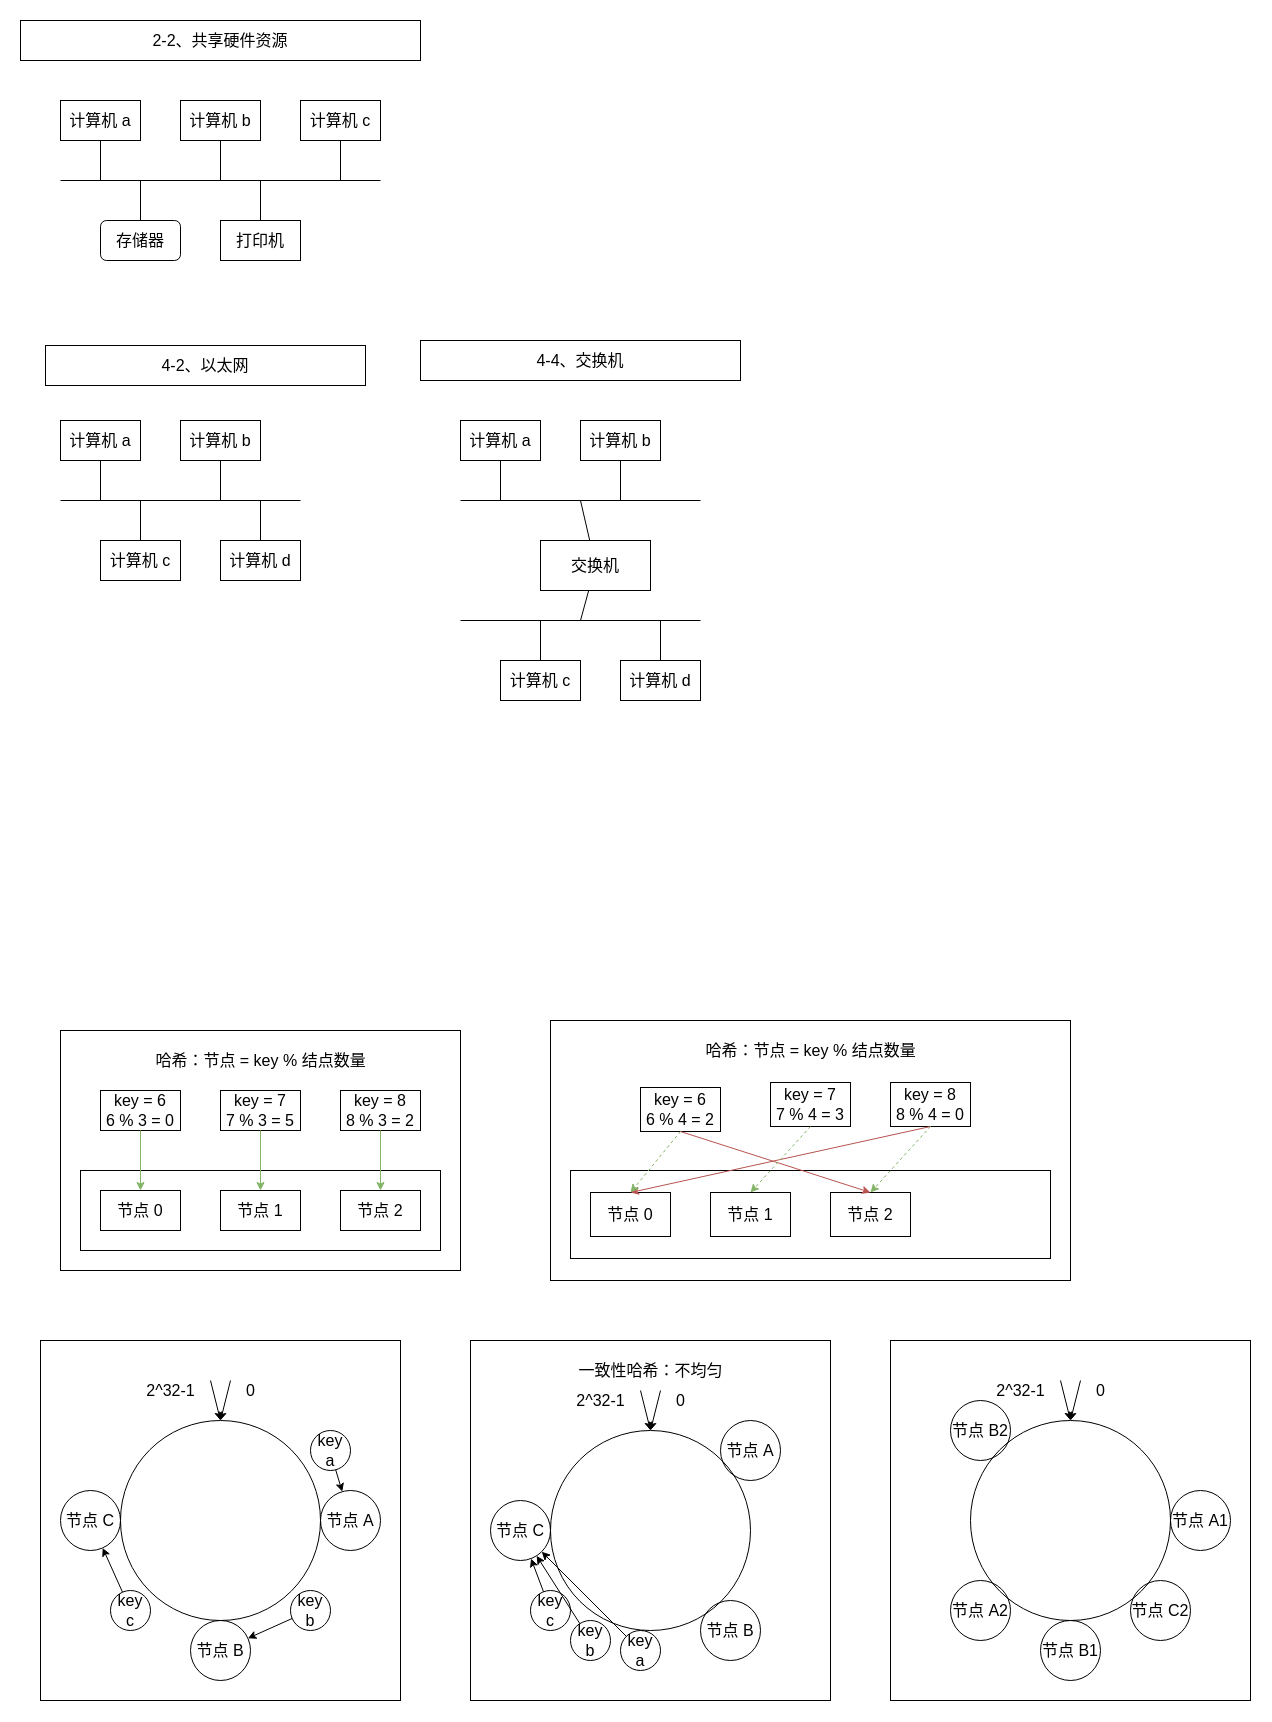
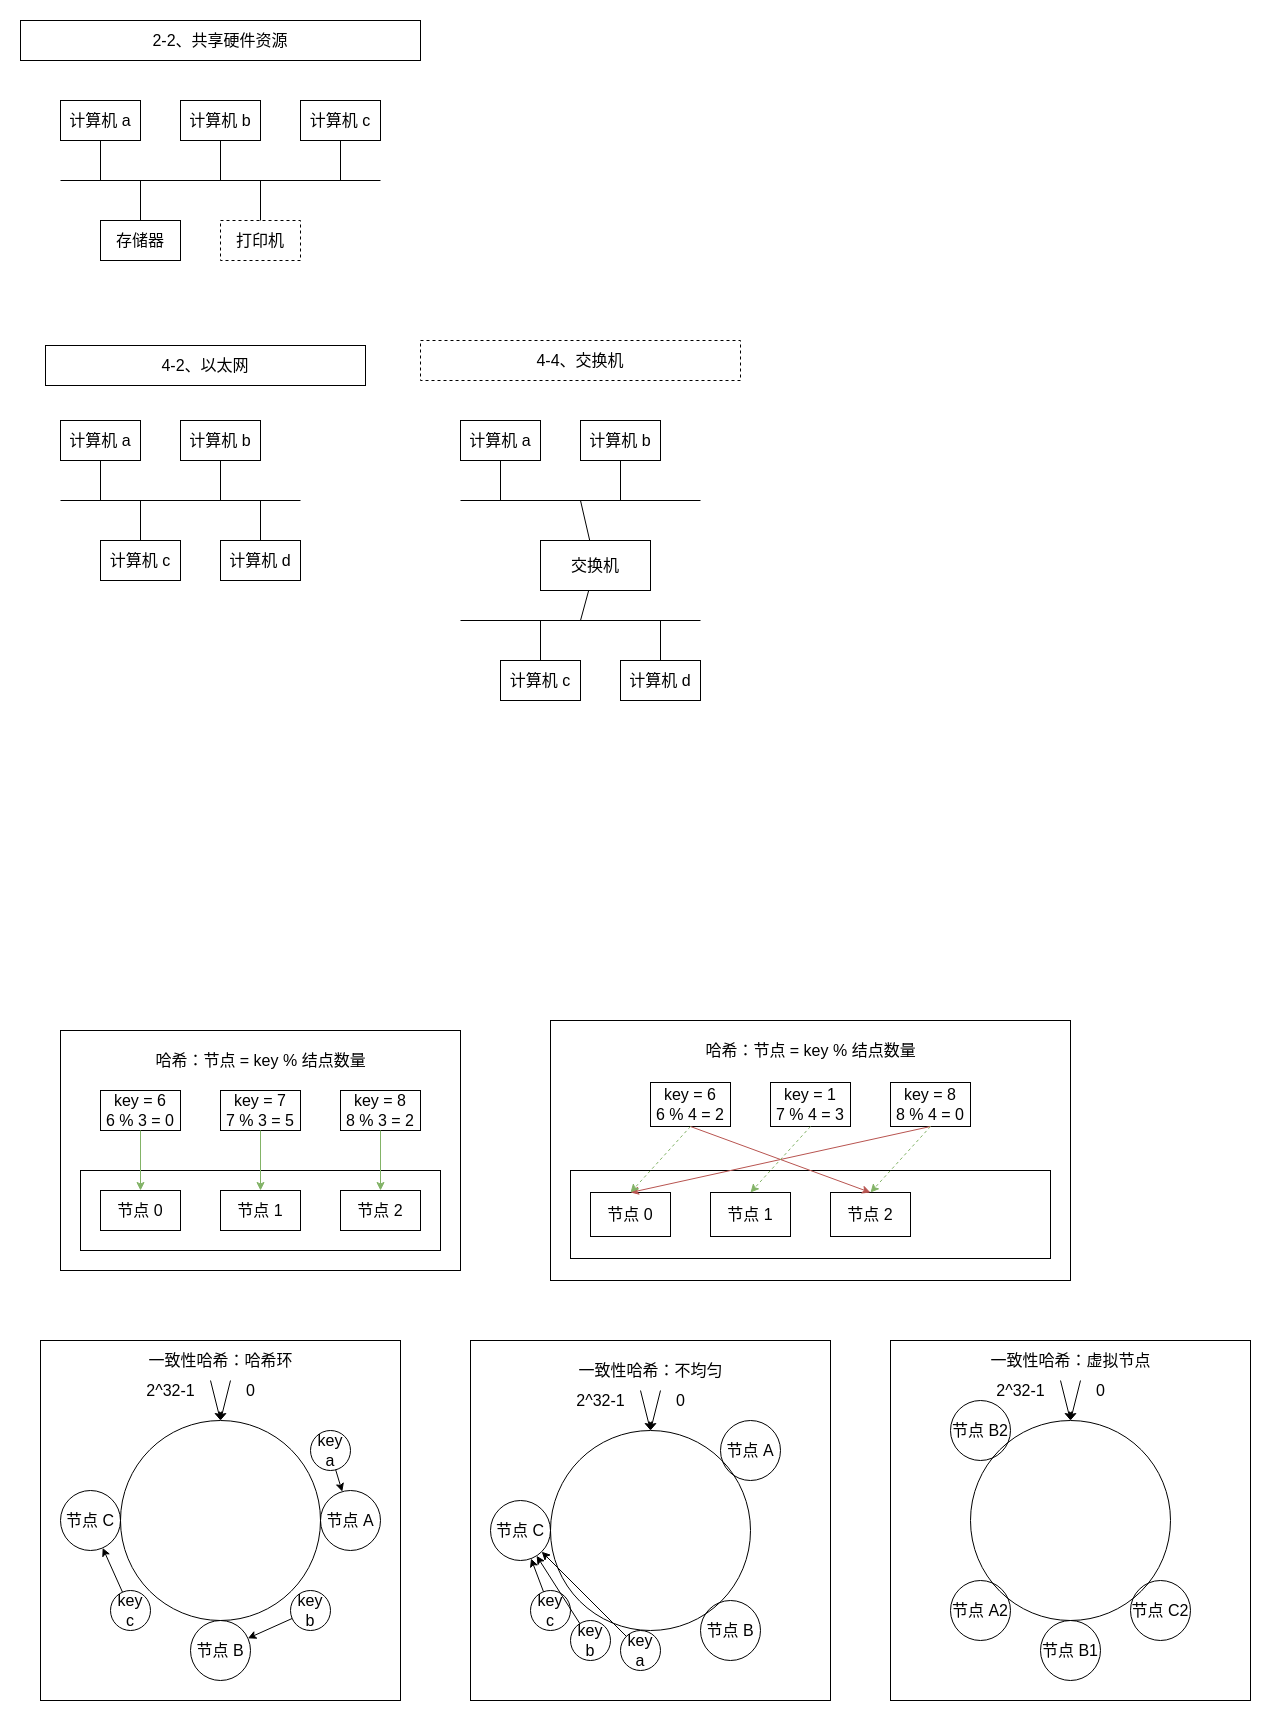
node "存储器": shape rounded rectangle -> rectangle
node "打印机": style solid -> dashed
node "4-4、交换机": style solid -> dashed
node "key = 77 % 4 = 3": label "key = 77 % 4 = 3" -> "key = 17 % 4 = 3"
node "key = 66 % 4 = 2": moved (681, 1110) -> (691, 1105)
node "一致性哈希：哈希环": added
node "一致性哈希：虚拟节点": added
node "节点 A1": removed
